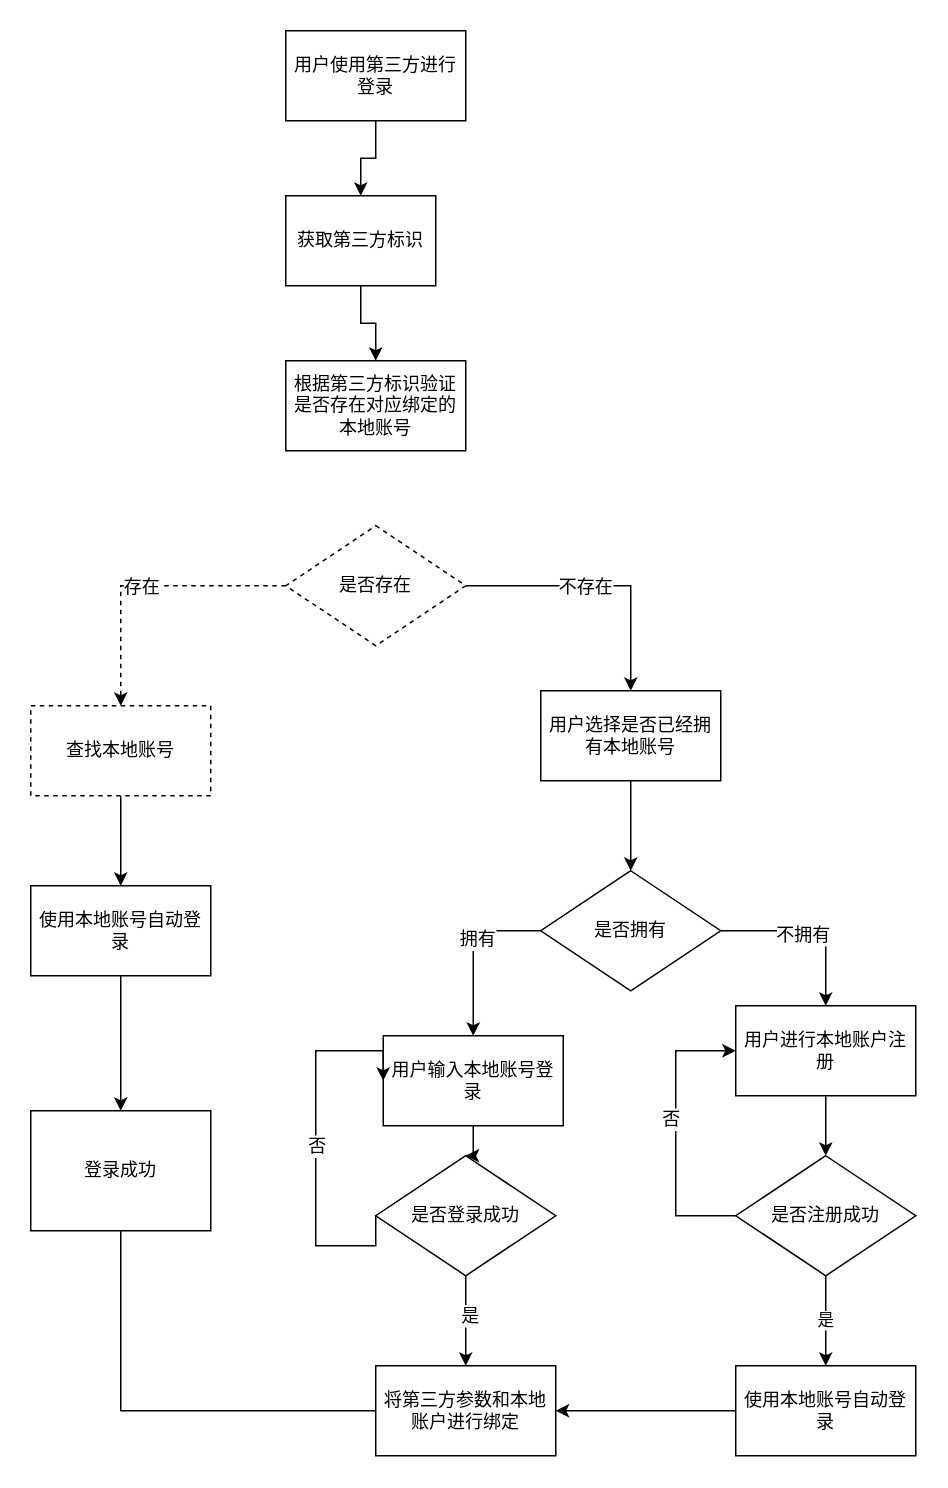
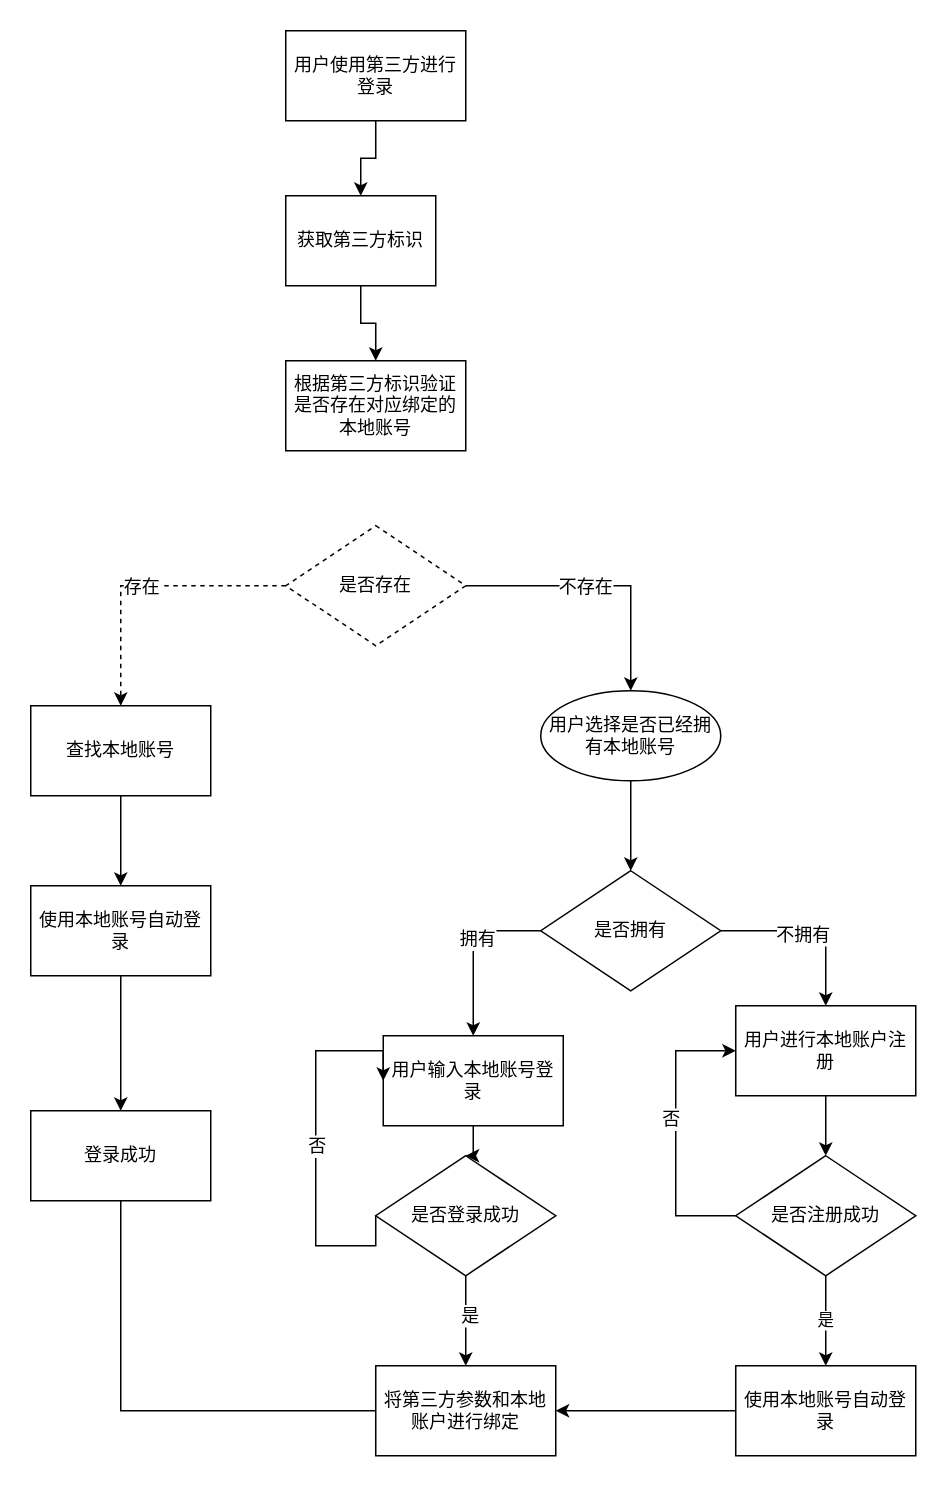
node "用户选择是否已经拥有本地账号": shape rectangle -> ellipse
node "查找本地账号": style dashed -> solid
node "登录成功": size 180x120 -> 180x90
